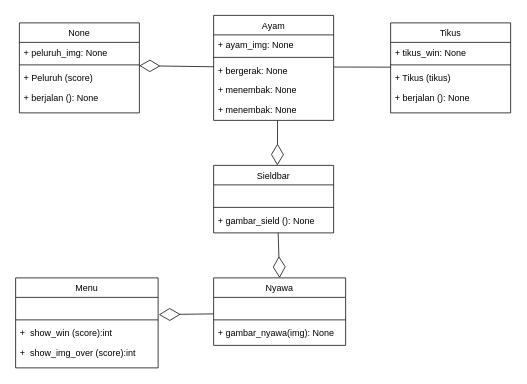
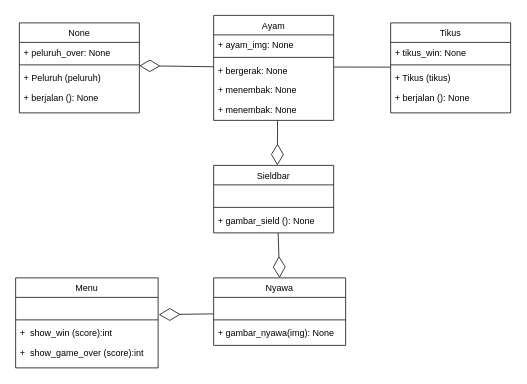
node "+ peluruh_img: None": label "+ peluruh_img: None" -> "+ peluruh_over: None"
node "+ Peluruh (score)": label "+ Peluruh (score)" -> "+ Peluruh (peluruh)"
node "+ show_img_over (score):int": label "+ show_img_over (score):int" -> "+ show_game_over (score):int"
